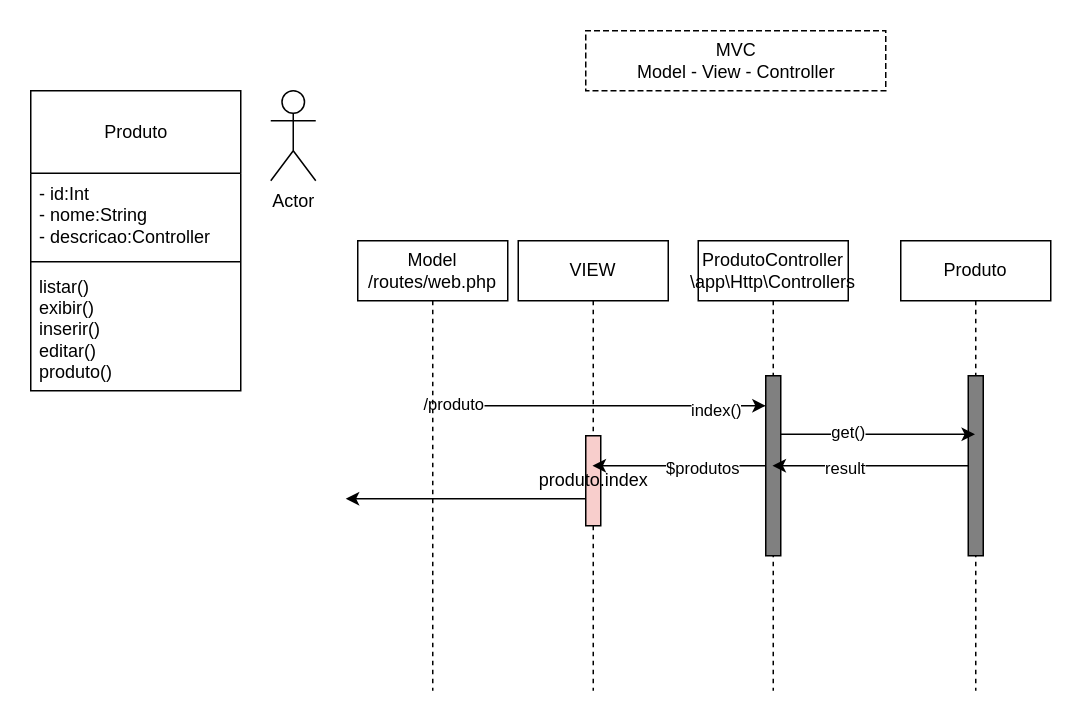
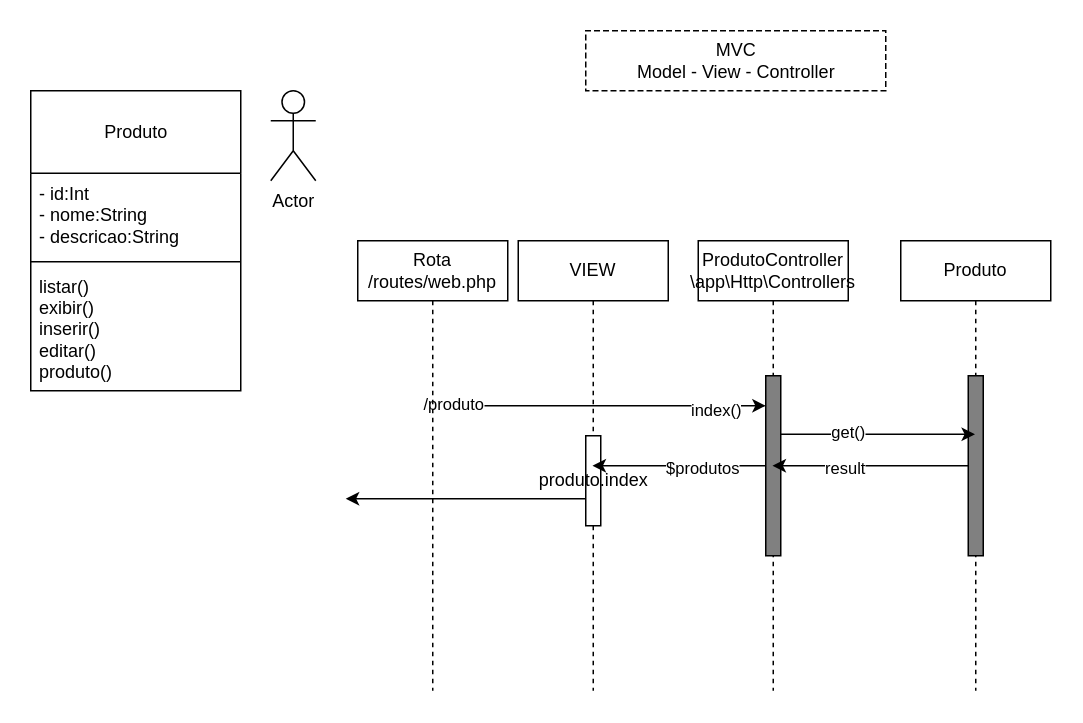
node "- id:Int - nome:String - descricao:Controller": label "- id:Int - nome:String - descricao:Controller" -> "- id:Int - nome:String - descricao:String"
node "Model /routes/web.php": label "Model /routes/web.php" -> "Rota /routes/web.php"
node "produto.index": fillcolor #f8cecc -> #ffffff
